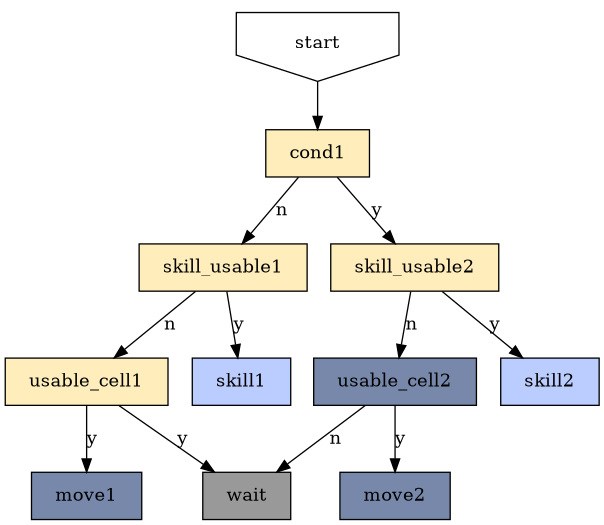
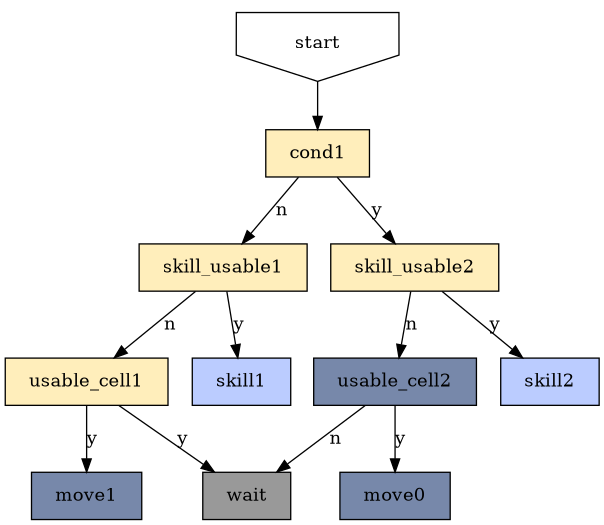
node "move2": label "move2" -> "move0"
